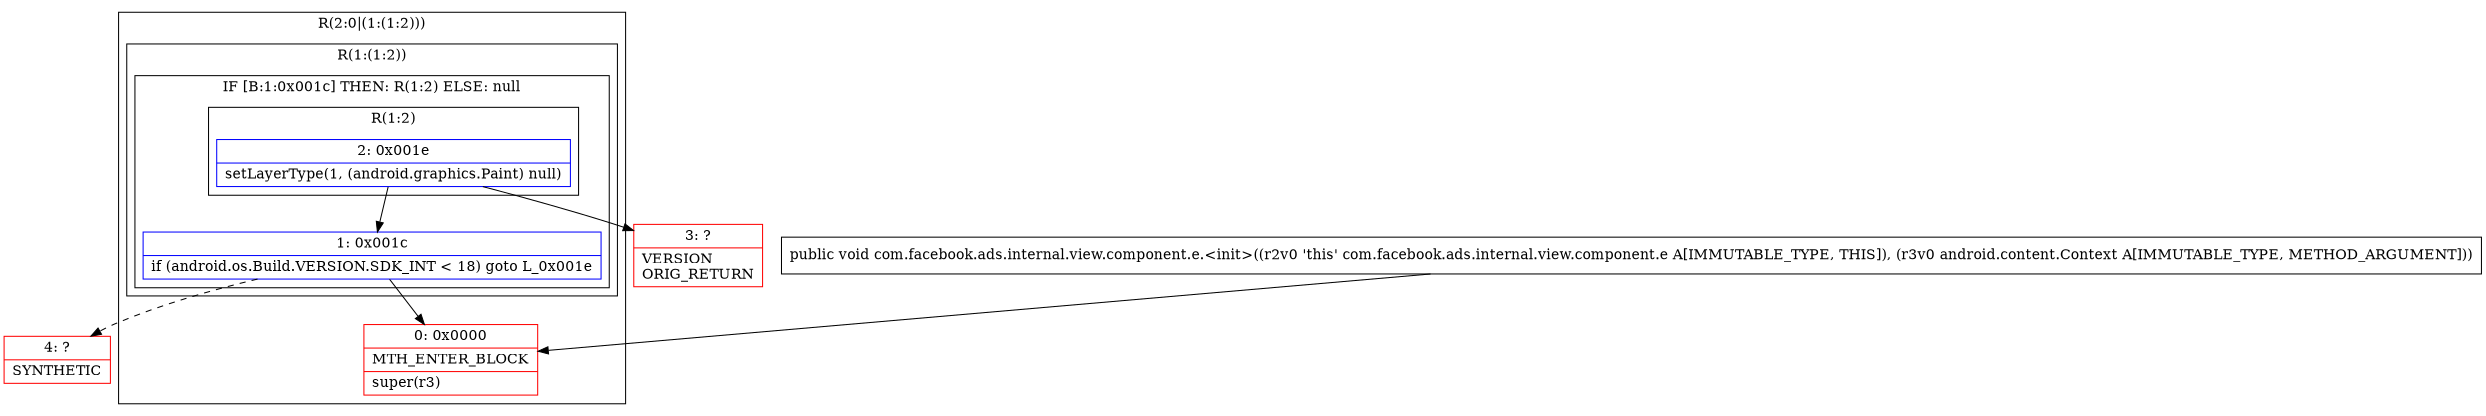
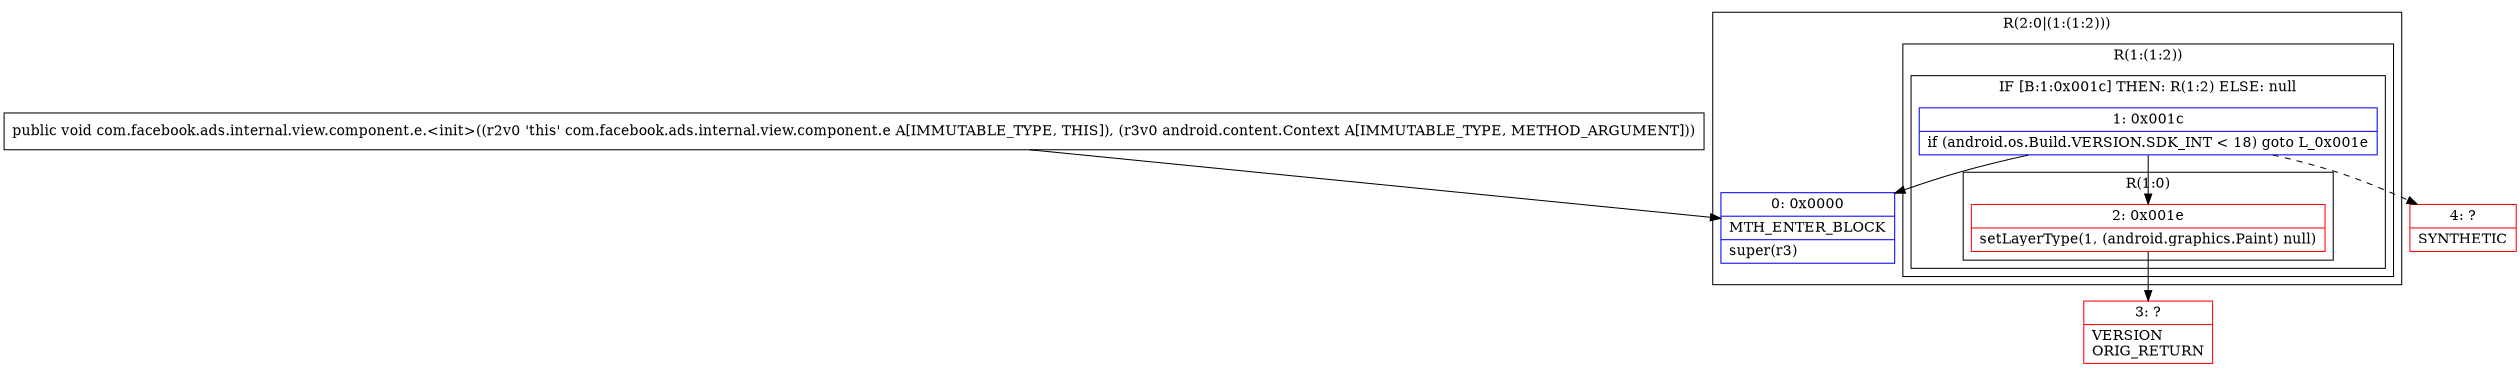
cluster "R(1:2)": label "R(1:2)" -> "R(1:0)"
node "2: 0x001e": color blue -> red
edge "2: 0x001e" -> "1: 0x001c": reversed
node "0: 0x0000": color red -> blue
